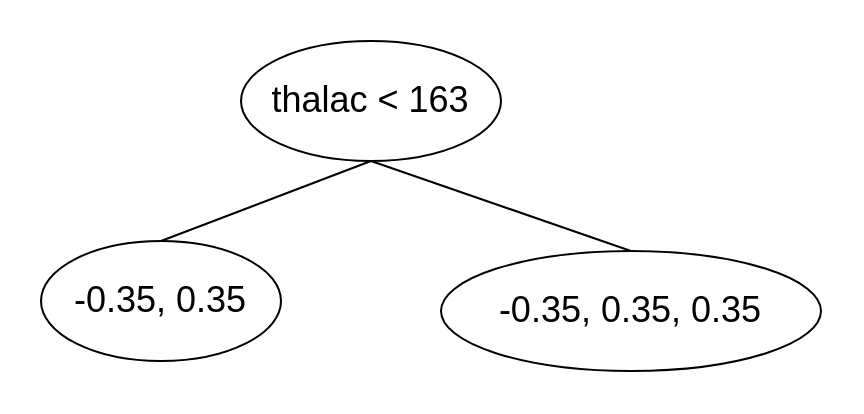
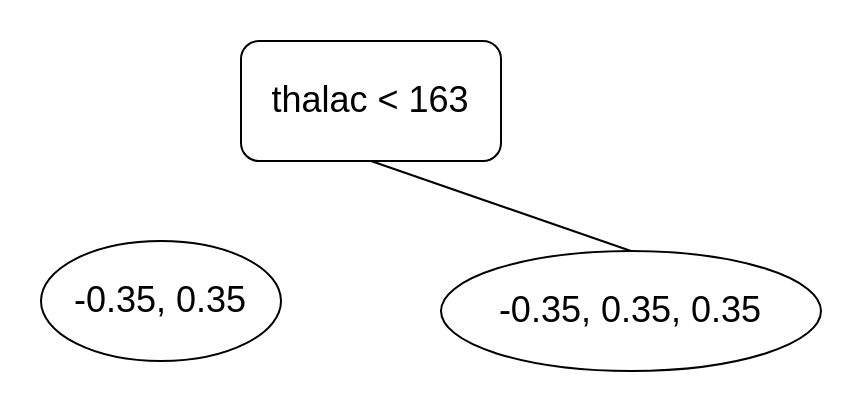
node "thalac < 163": shape ellipse -> rounded rectangle
edge "thalac < 163" -- "-0.35, 0.35": removed
